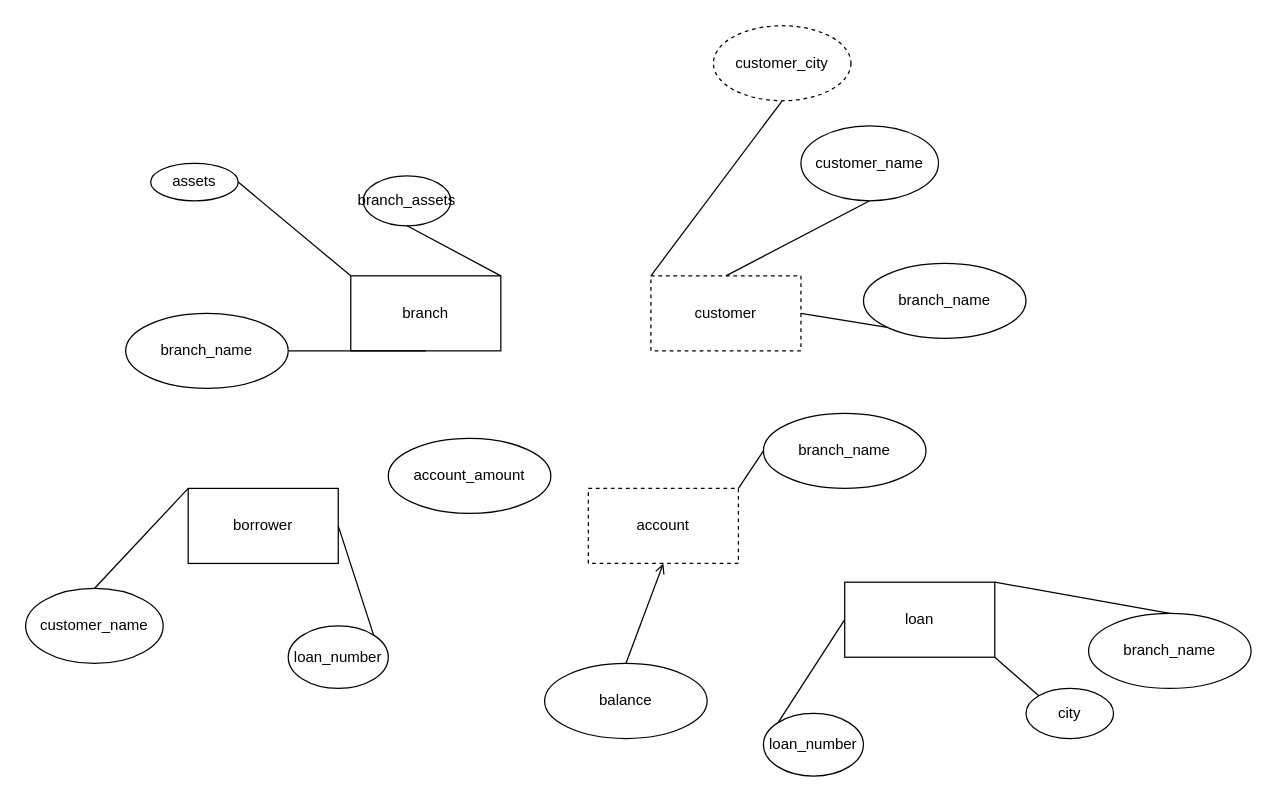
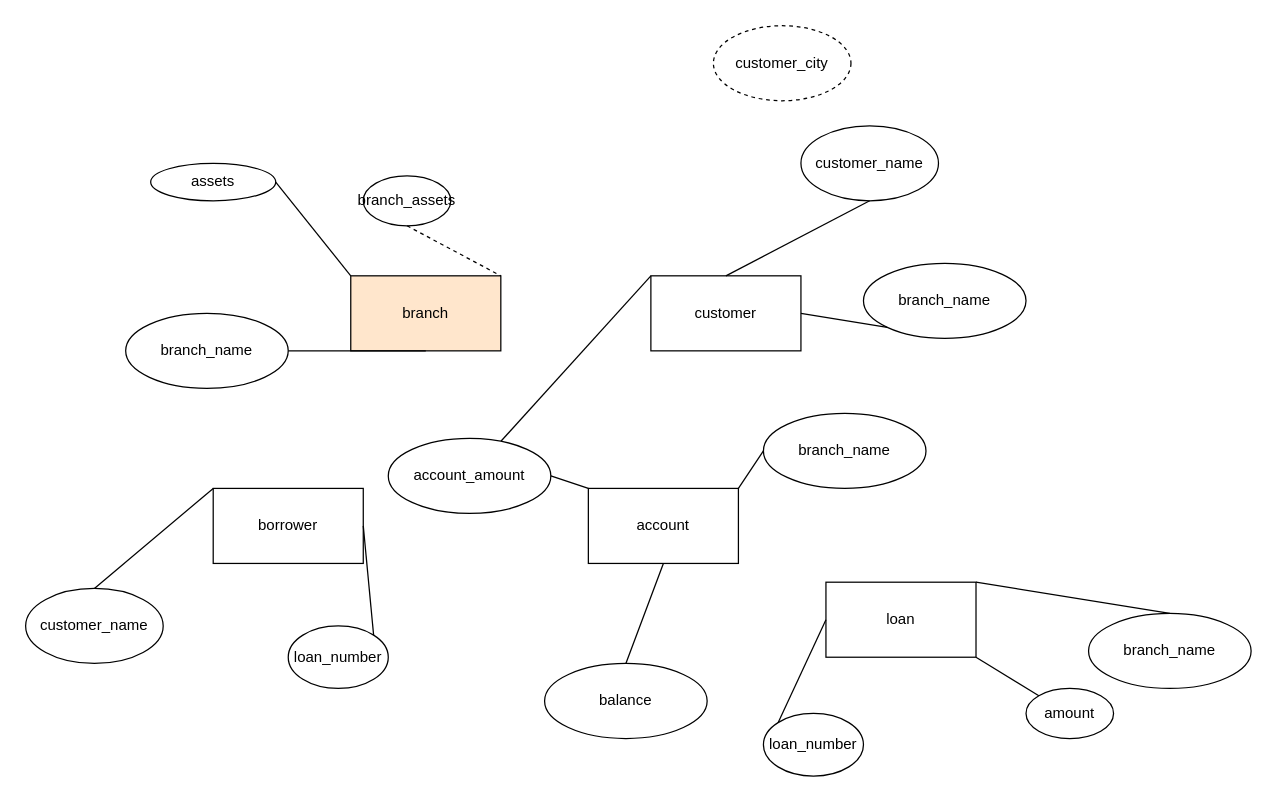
node "assets": size 88x38 -> 125x38
edge "customer_city" -- "customer": now "account_amount" -- "customer"
edge "branch_assets" -- "branch": style solid -> dashed
node "branch": fillcolor #ffffff -> #ffe6cc
node "customer": style dashed -> solid
edge "account_amount" -- "account": added
node "borrower": moved (263, 526) -> (288, 526)
node "account": style dashed -> solid
edge "balance" -> "account": arrowhead open -> none
node "loan": moved (919, 619) -> (901, 619)
node "city": label "city" -> "amount"
